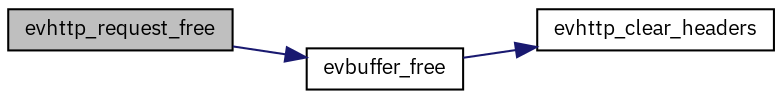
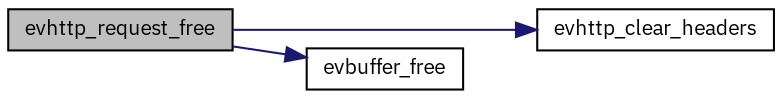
edge "evbuffer_free" -> "evhttp_clear_headers": now "evhttp_request_free" -> "evhttp_clear_headers"
